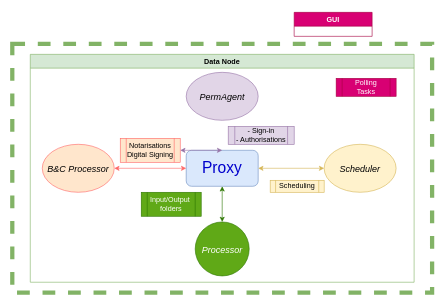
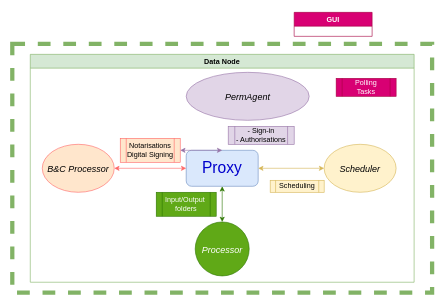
node "PermAgent": size 72x48 -> 123x48
node "Input/Output folders": moved (171, 204) -> (186, 204)
